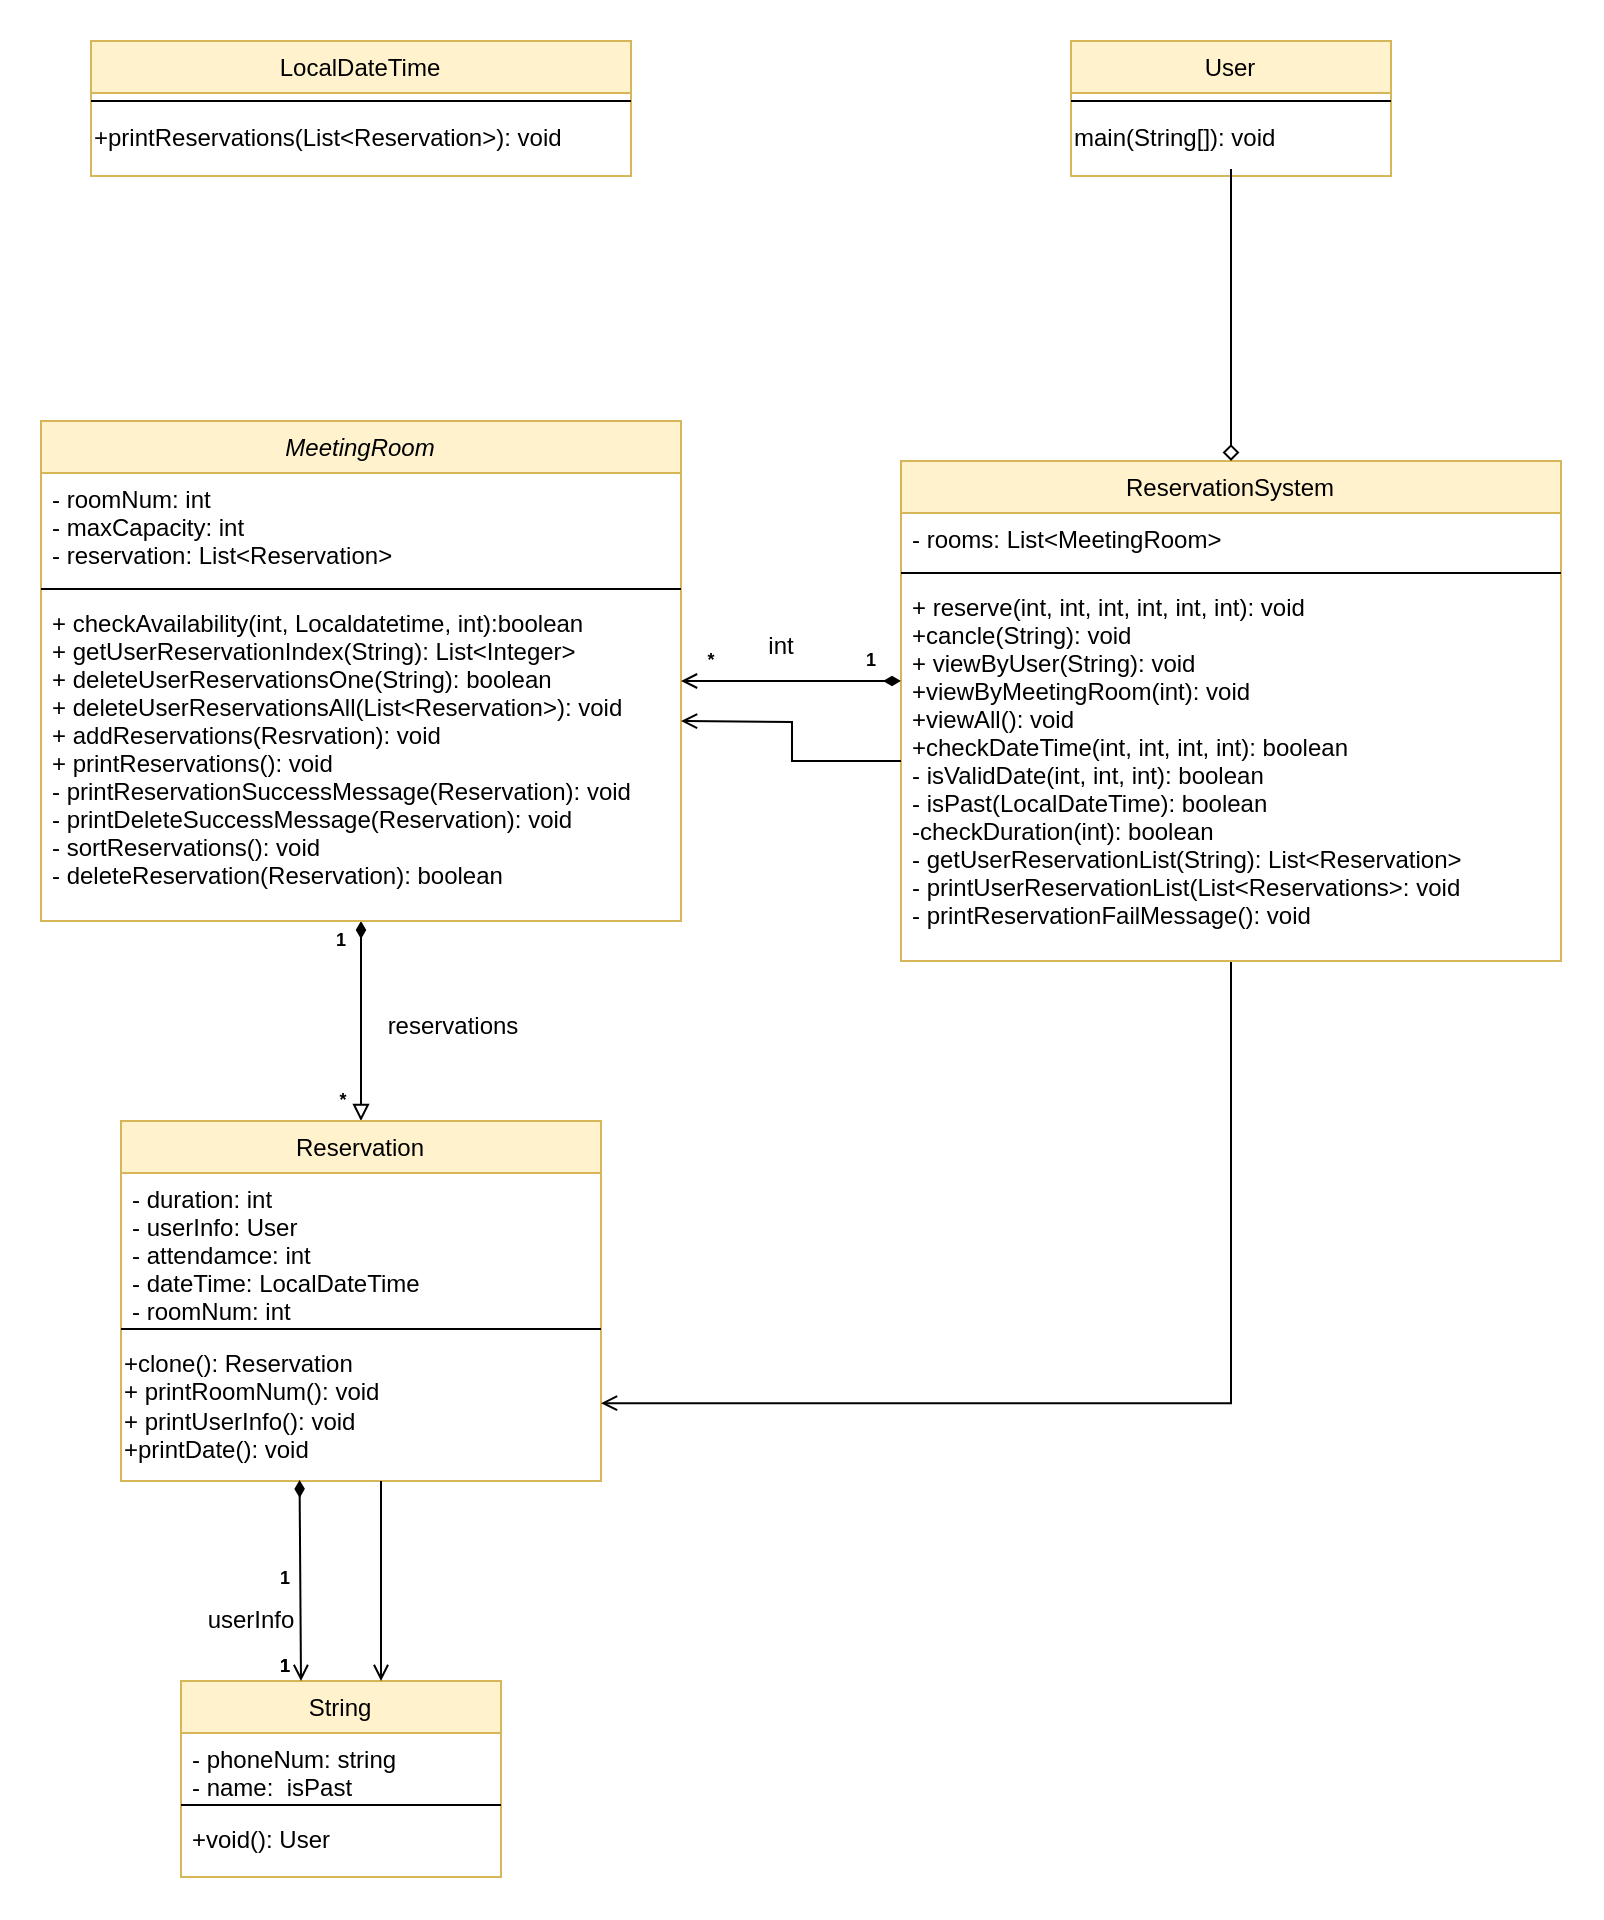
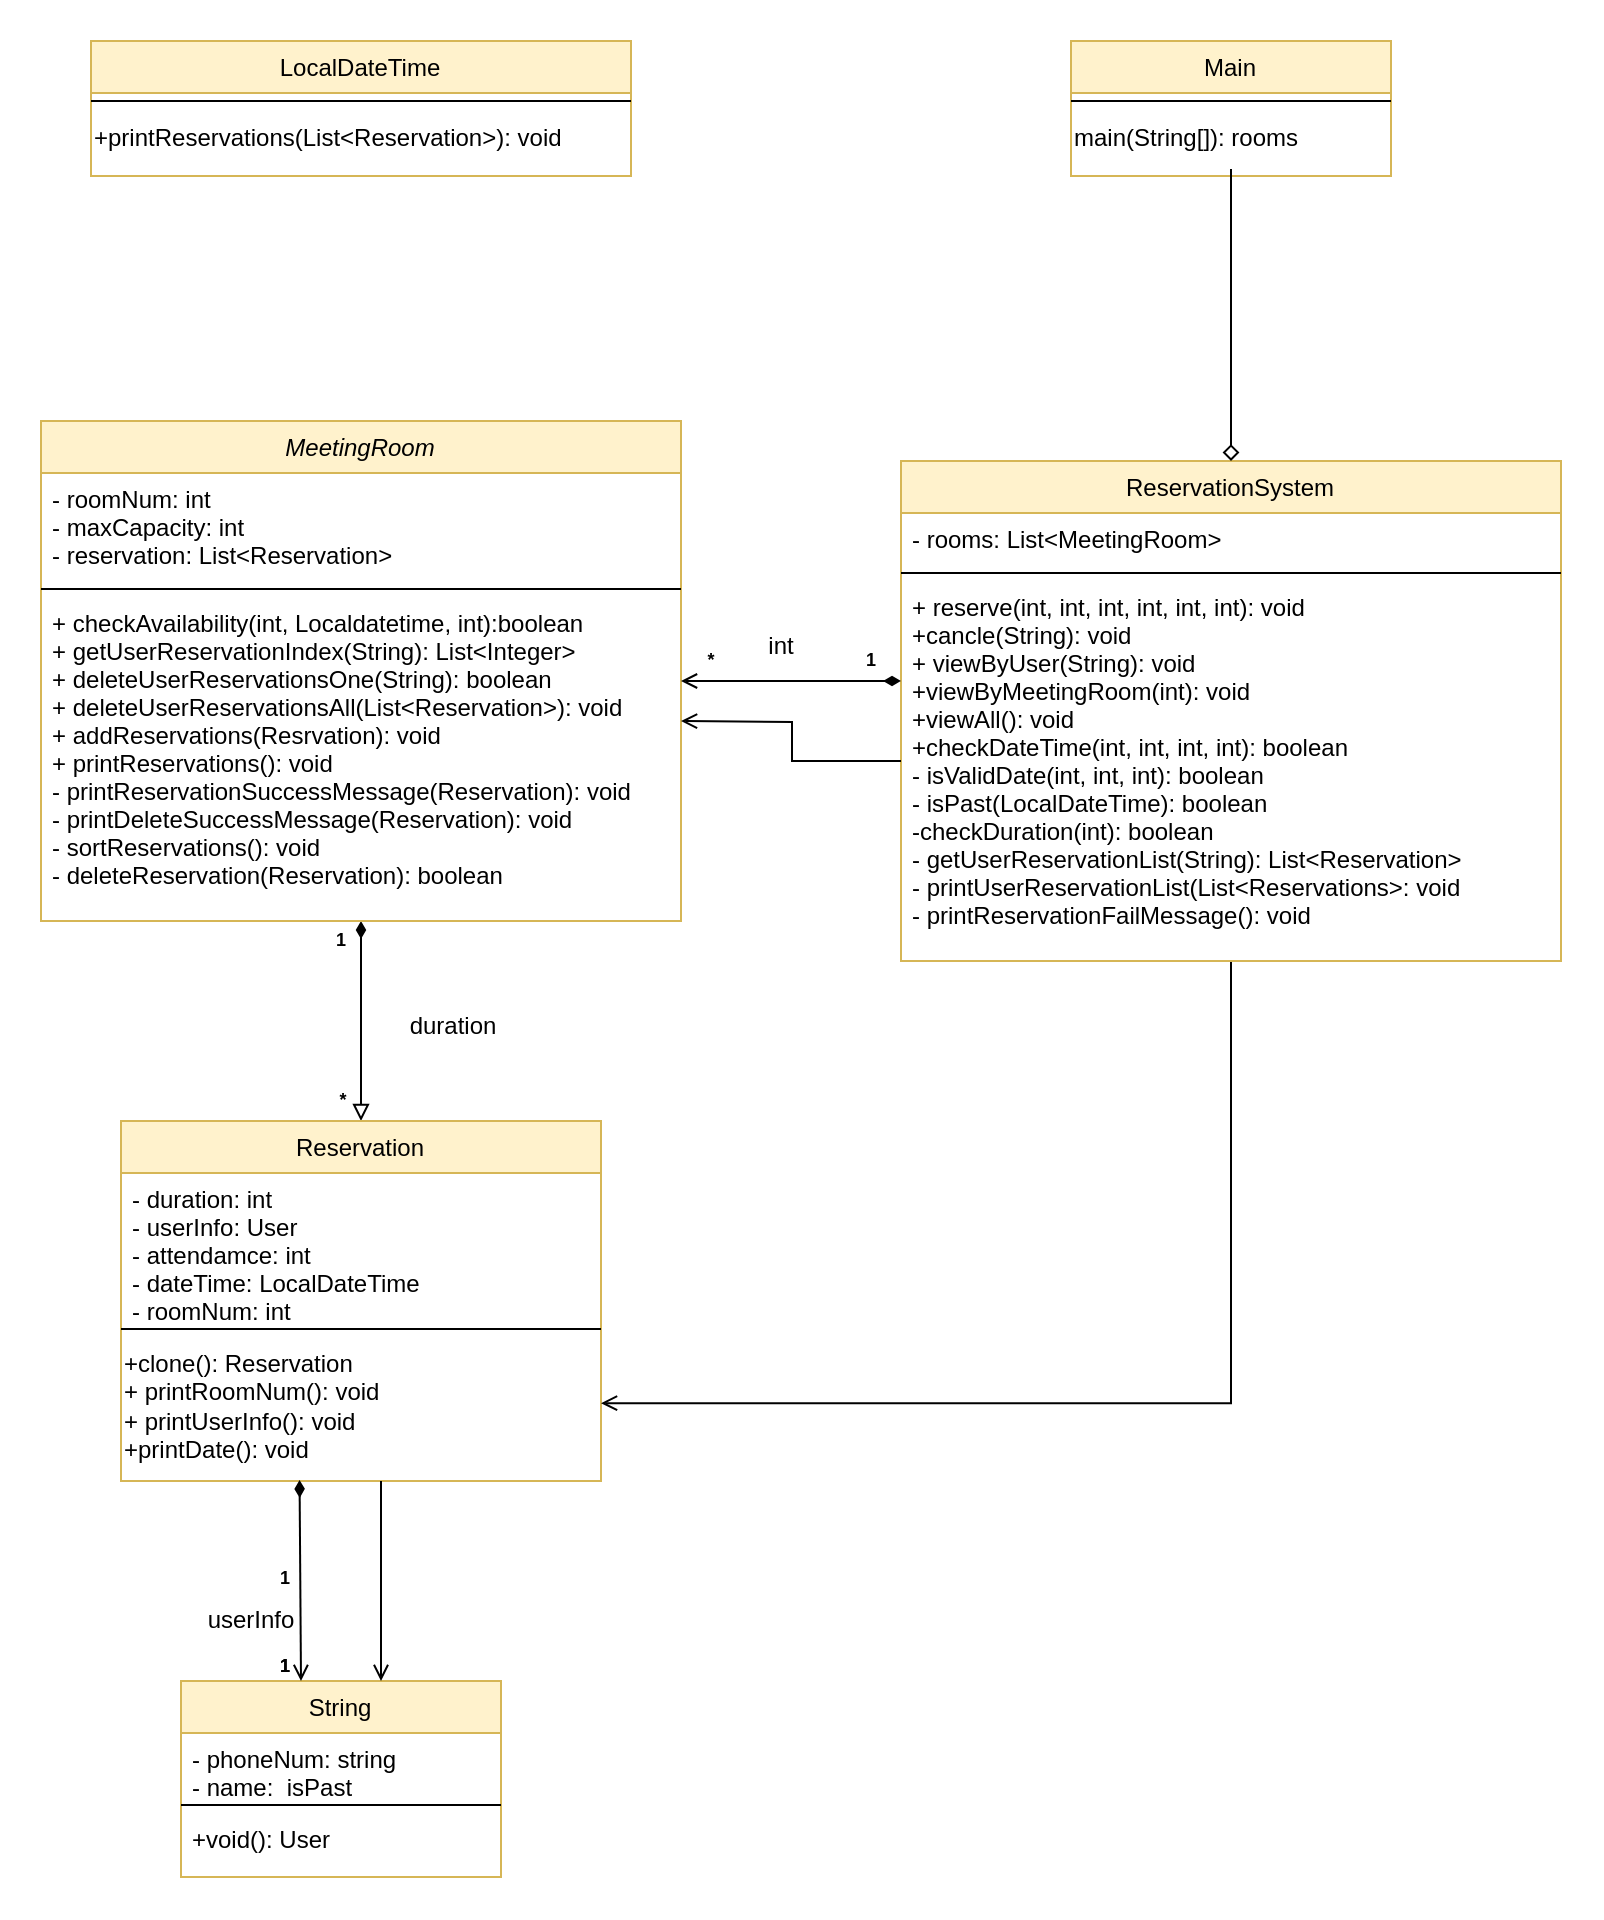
node "User": label "User" -> "Main"
node "main(String[]): void": label "main(String[]): void" -> "main(String[]): rooms"
node "reservations": label "reservations" -> "duration"
